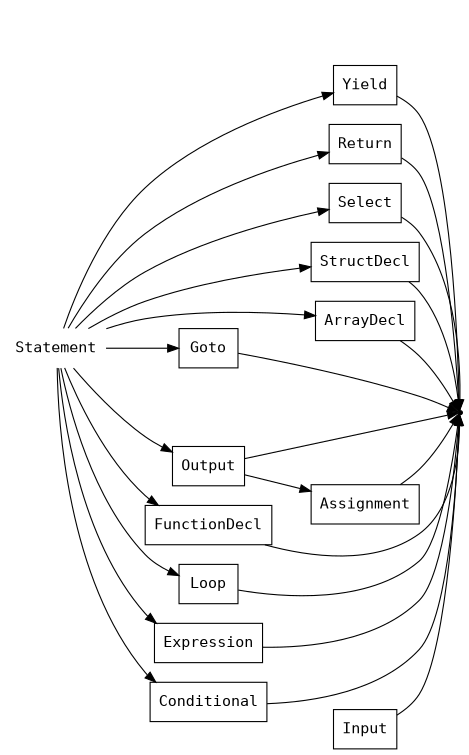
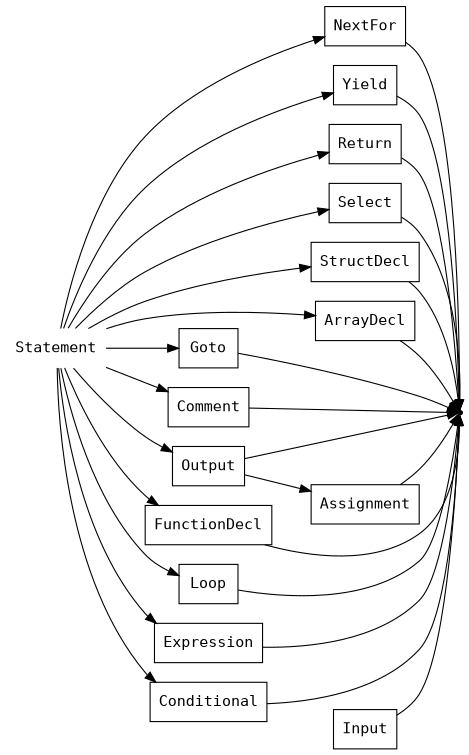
node "NextFor": added
node "Comment": added
